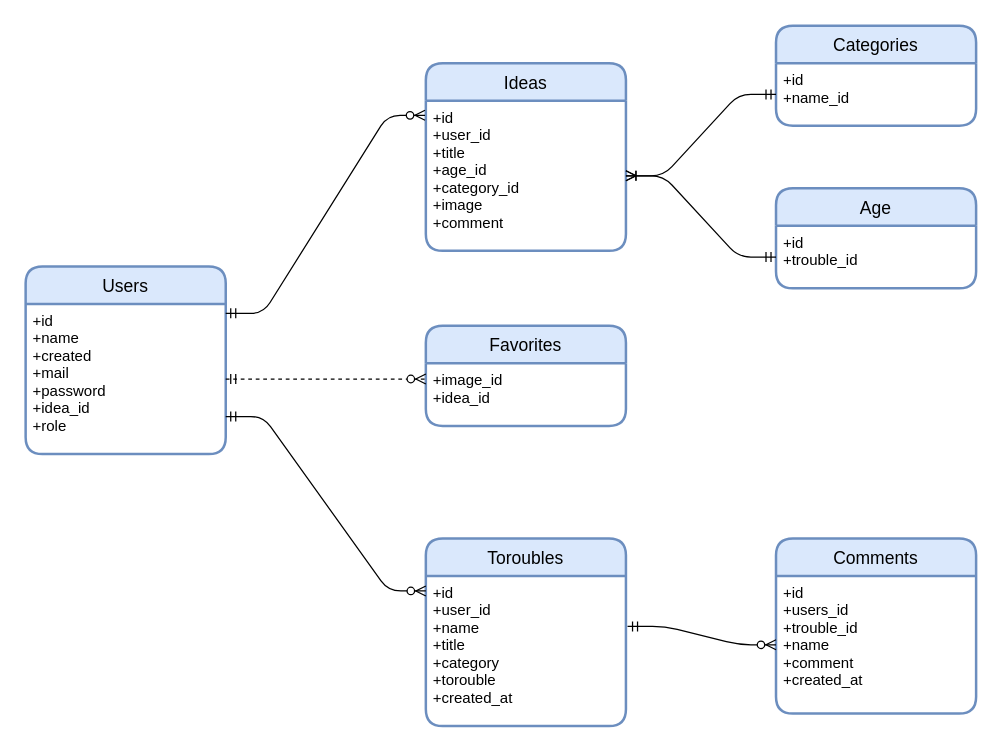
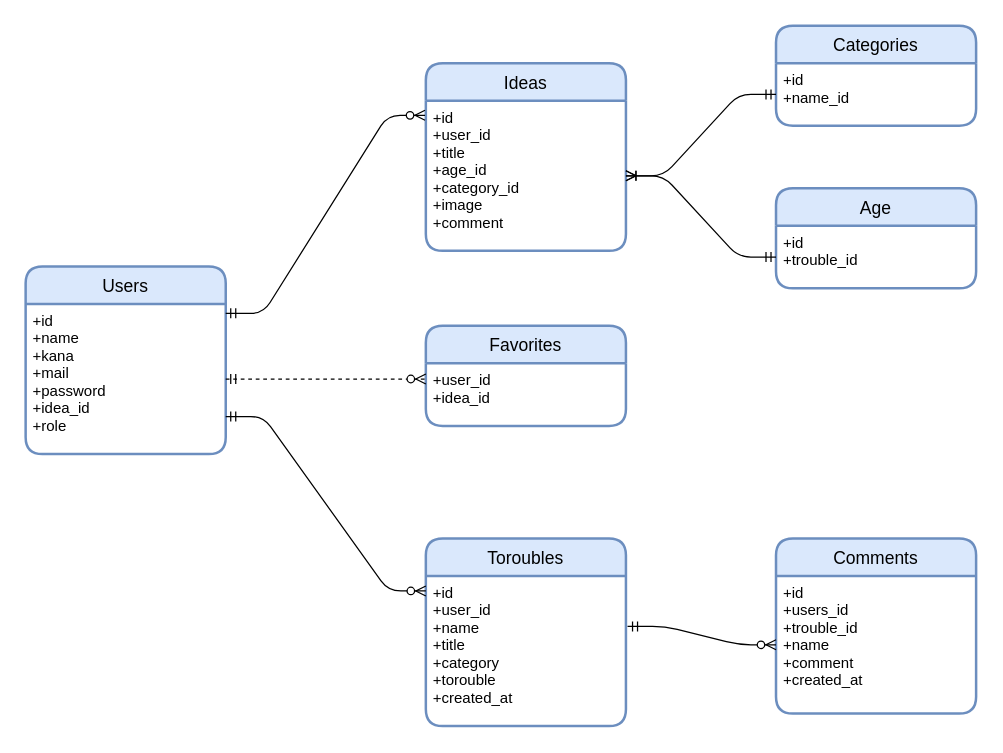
node "+id +name +created +mail +password +idea_id +role": label "+id +name +created +mail +password +idea_id +role" -> "+id +name +kana +mail +password +idea_id +role"
node "+image_id +idea_id": label "+image_id +idea_id" -> "+user_id +idea_id"
